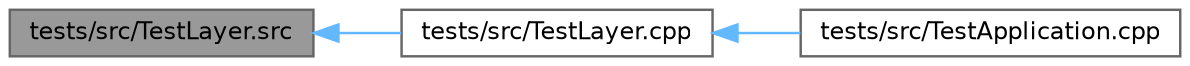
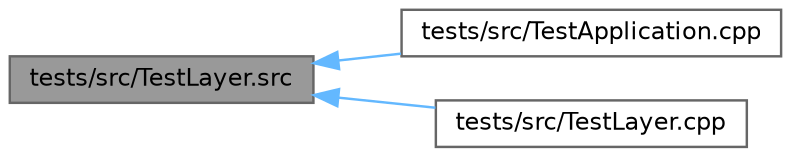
edge "tests/src/TestApplication.cpp" -> "tests/src/TestLayer.cpp": now "tests/src/TestApplication.cpp" -> "tests/src/TestLayer.src"
